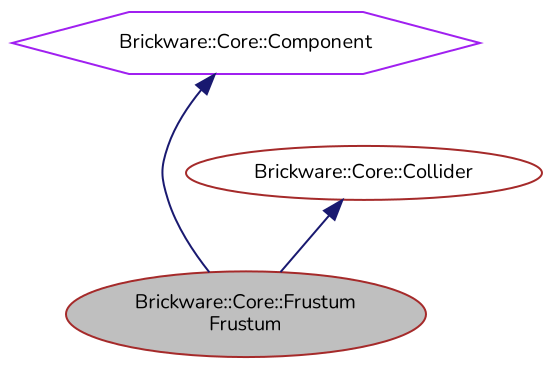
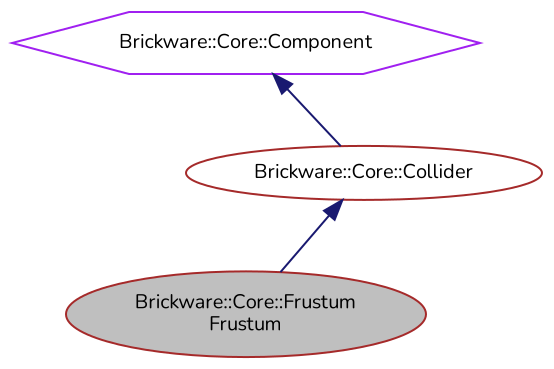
edge "Brickware::Core::Frustum Frustum" -> "Brickware::Core::Component": now "Brickware::Core::Collider" -> "Brickware::Core::Component"
